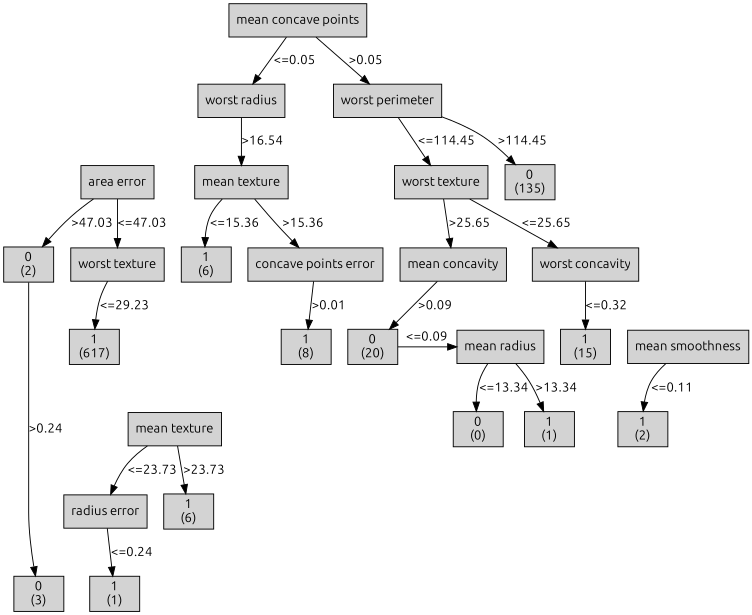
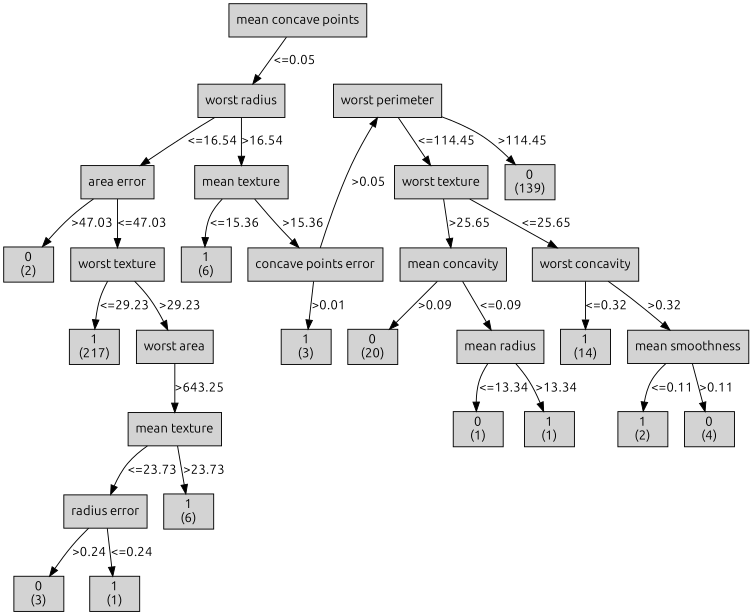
edge "mean concave points" -> "worst perimeter": now "concave points error" -> "worst perimeter"
edge "worst radius" -> "area error": added, label "<=16.54"
node "0 (135)": label "0 (135)" -> "0 (139)"
edge "worst concavity" -> "mean smoothness": added, label ">0.32"
node "1 (617)": label "1 (617)" -> "1 (217)"
node "worst area": added
node "1 (8)": label "1 (8)" -> "1 (3)"
edge "0 (20)" -> "mean radius": now "mean concavity" -> "mean radius"
node "1 (15)": label "1 (15)" -> "1 (14)"
edge "0 (2)" -> "0 (3)": now "radius error" -> "0 (3)"
node "0 (0)": label "0 (0)" -> "0 (1)"
node "0 (4)": added
